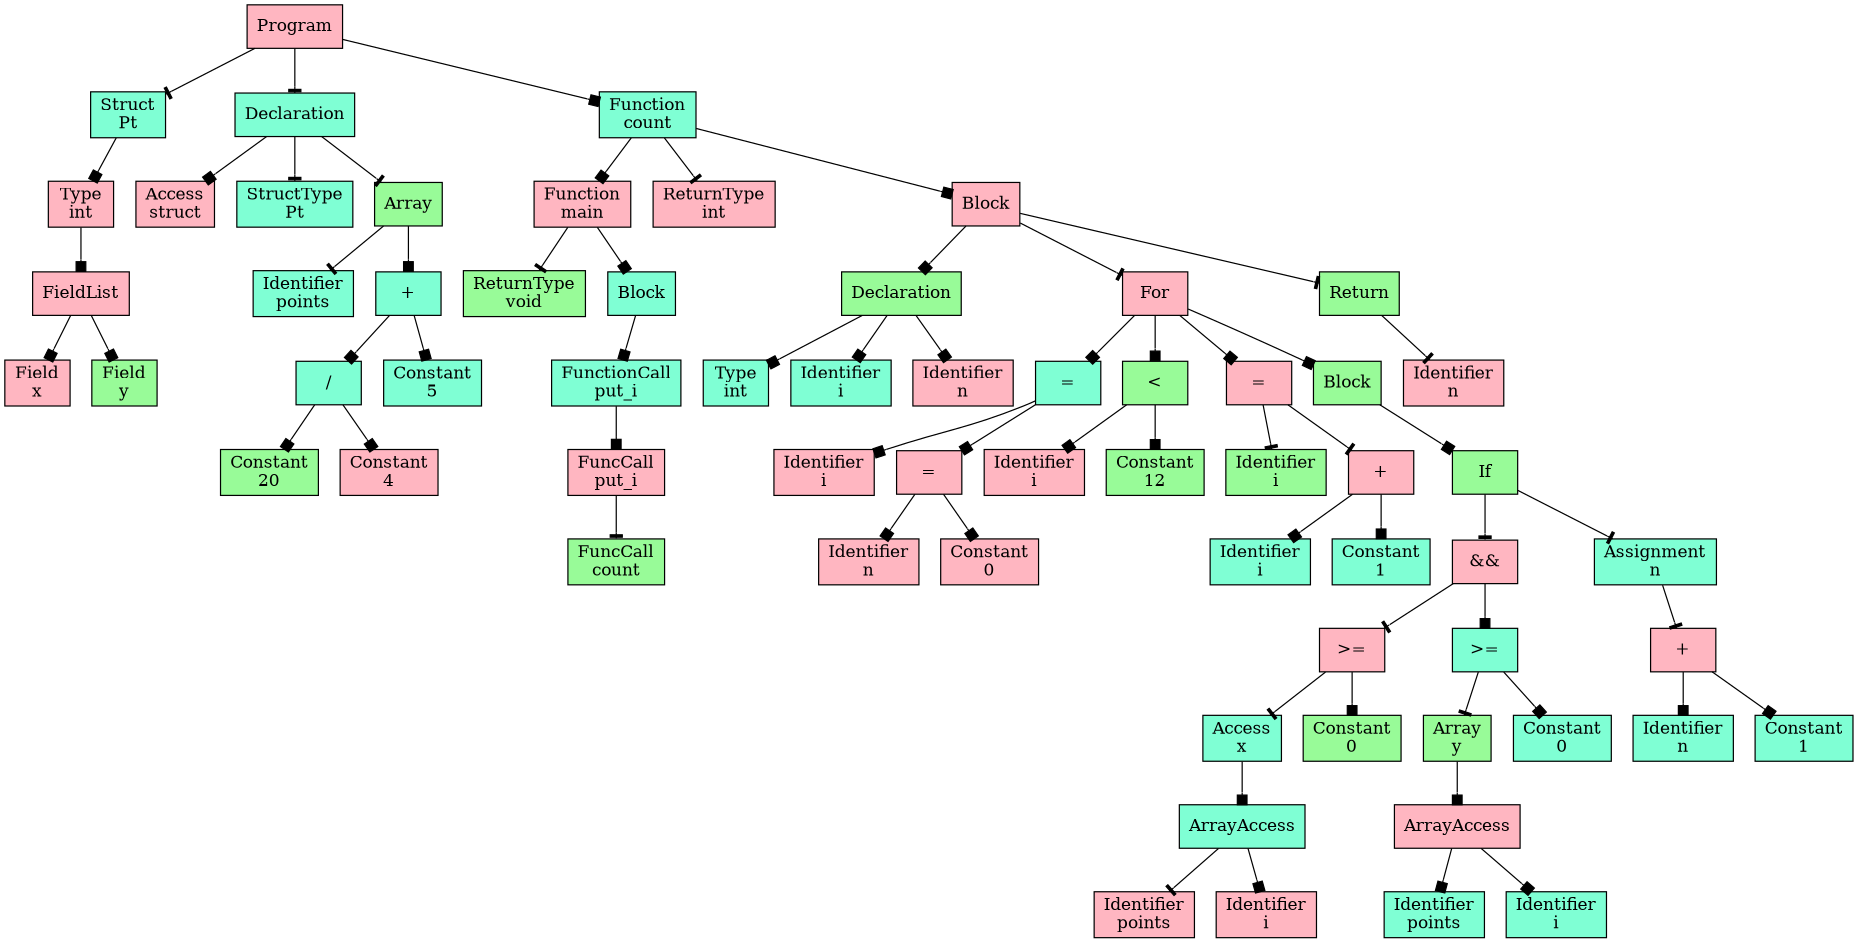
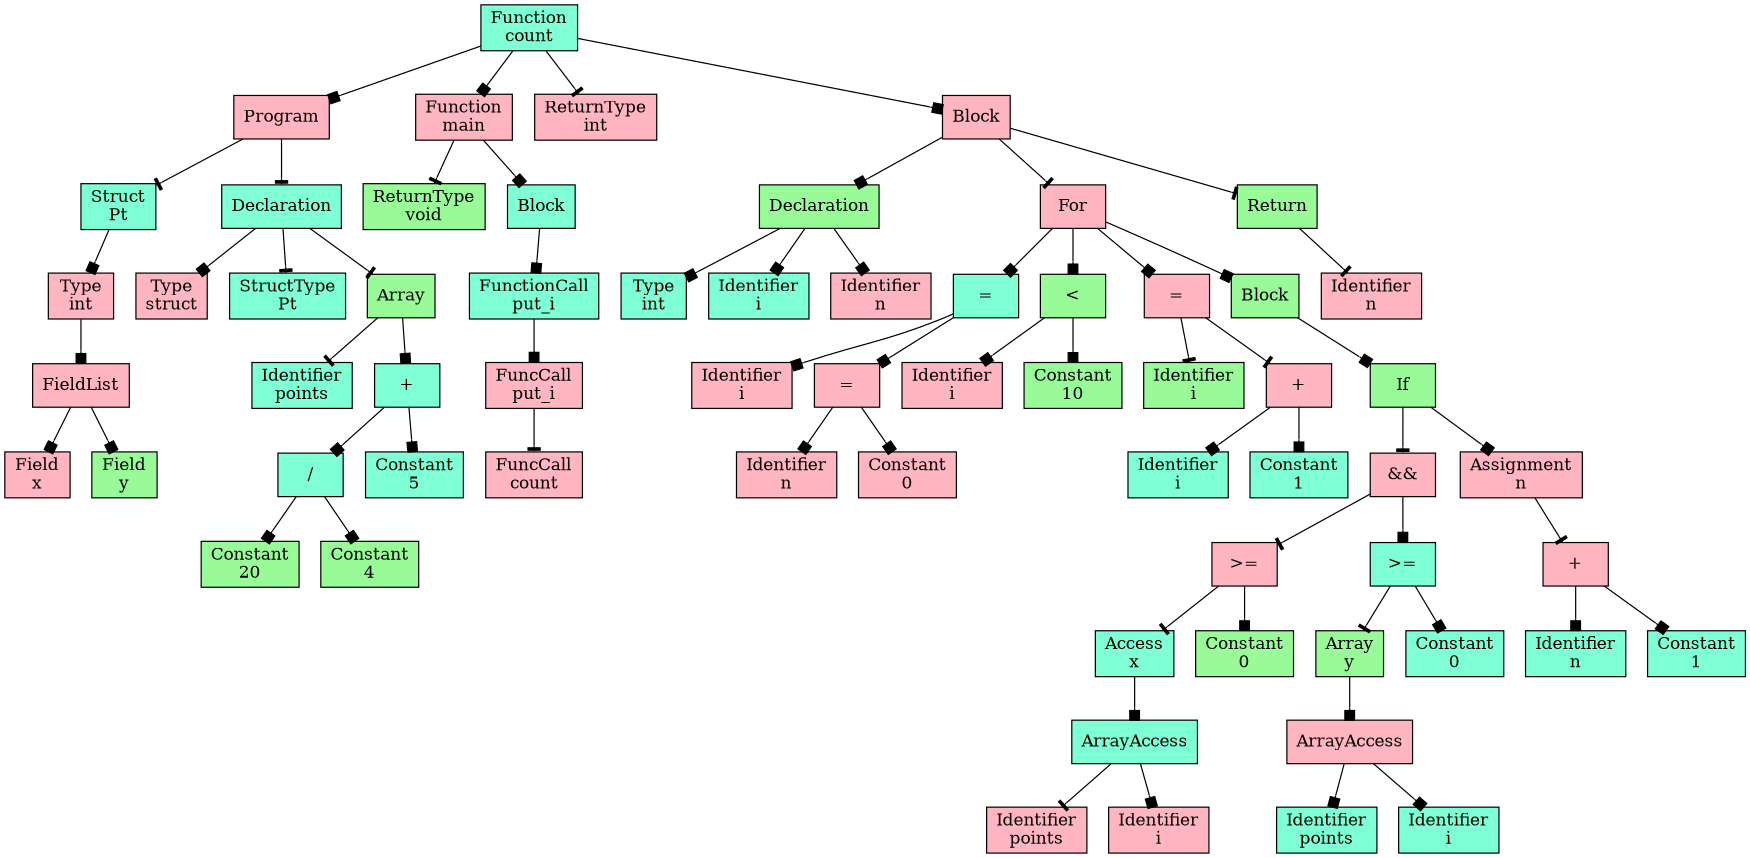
edge "Program" -> "Function count": reversed
node "Access struct": label "Access struct" -> "Type struct"
node "Constant 4": fillcolor lightpink -> palegreen
node "Constant 12": label "Constant 12" -> "Constant 10"
edge "If" -> "Assignment n": arrowhead tee -> box
node "FuncCall count": fillcolor palegreen -> lightpink
node "Assignment n": fillcolor aquamarine -> lightpink
